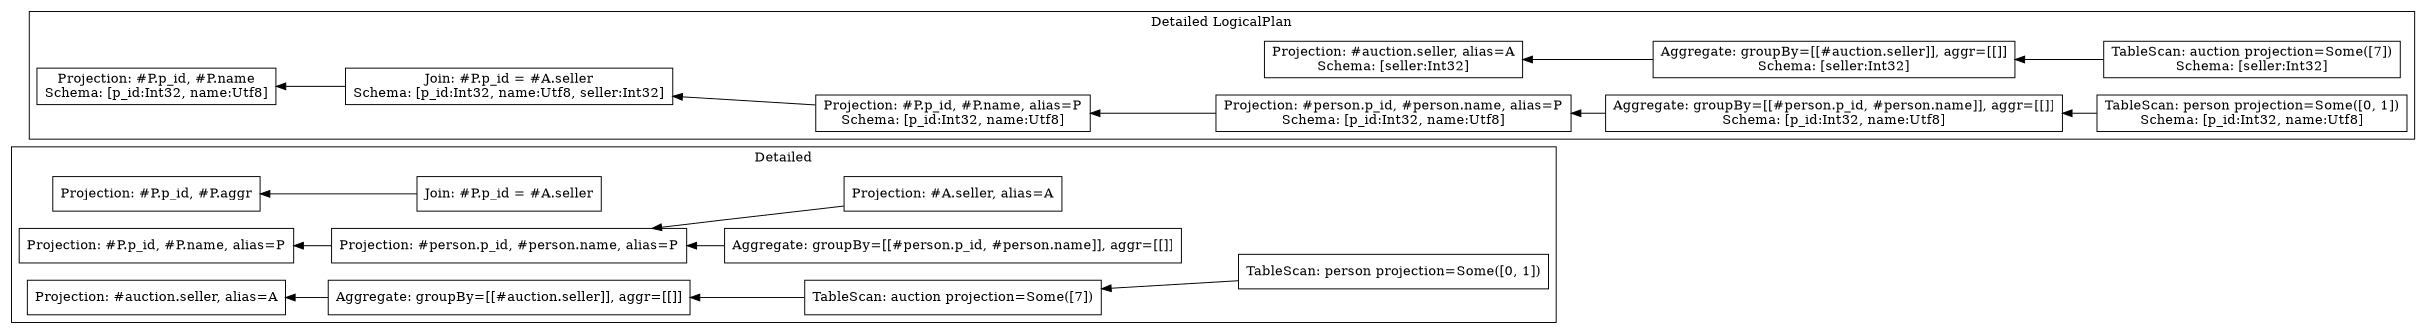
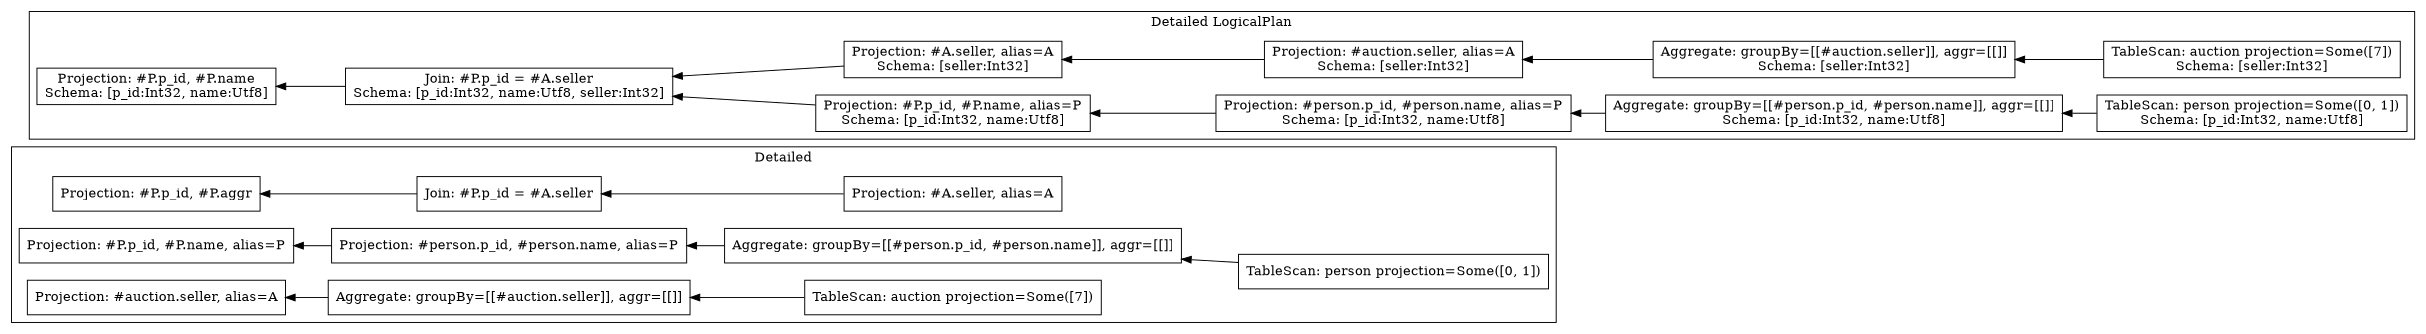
node "Projection: #A.seller, alias=A Schema: [seller:Int32]": added
edge "Projection: #A.seller, alias=A" -> "Projection: #person.p_id, #person.name, alias=P": now "Projection: #A.seller, alias=A" -> "Join: #P.p_id = #A.seller"
edge "TableScan: person projection=Some([0, 1])" -> "TableScan: auction projection=Some([7])": now "TableScan: person projection=Some([0, 1])" -> "Aggregate: groupBy=[[#person.p_id, #person.name]], aggr=[[]]"
